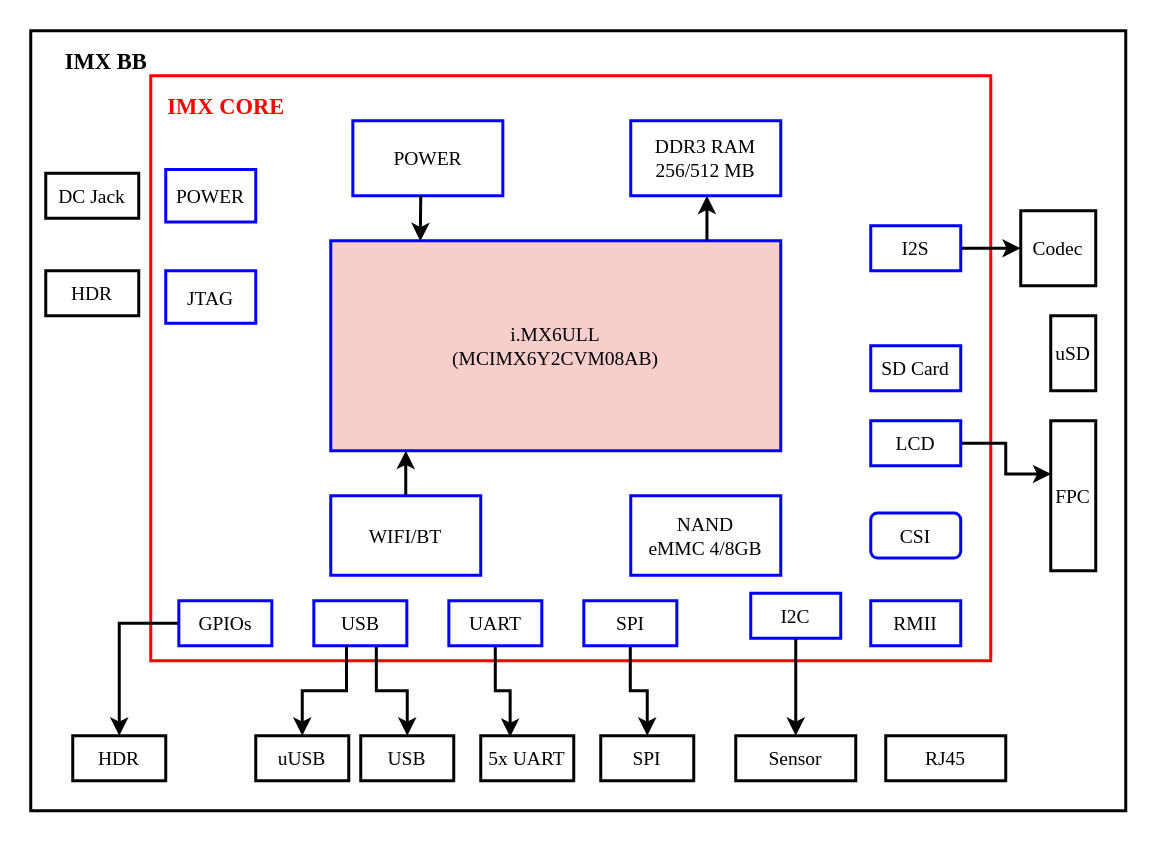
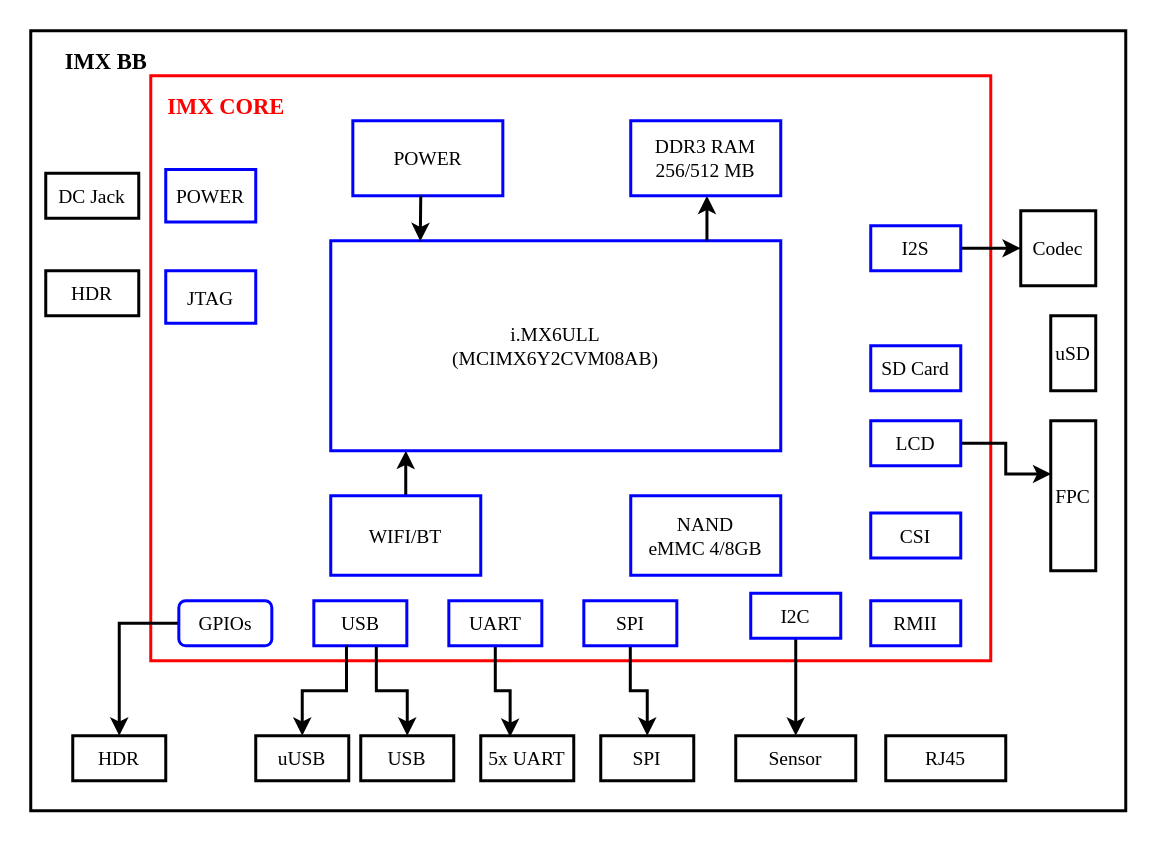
node "i.MX6ULL(MCIMX6Y2CVM08AB)": fillcolor #f8cecc -> #ffffff
node "CSI": shape rounded rectangle -> rectangle
node "GPIOs": shape rectangle -> rounded rectangle
